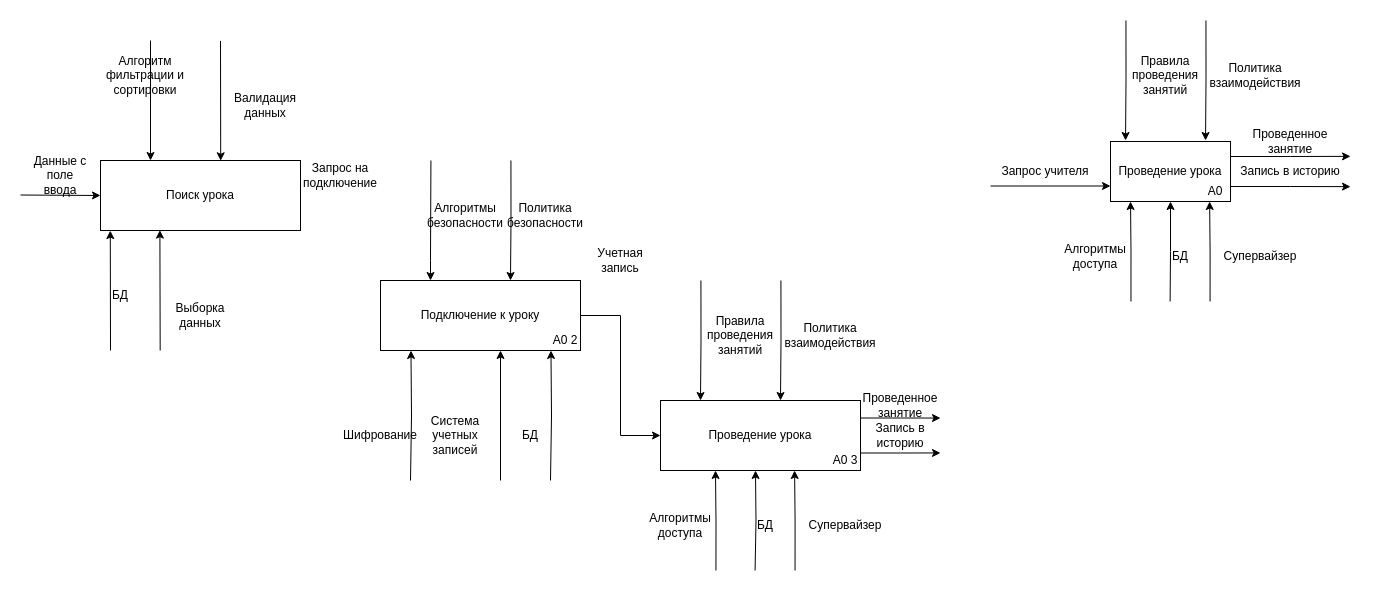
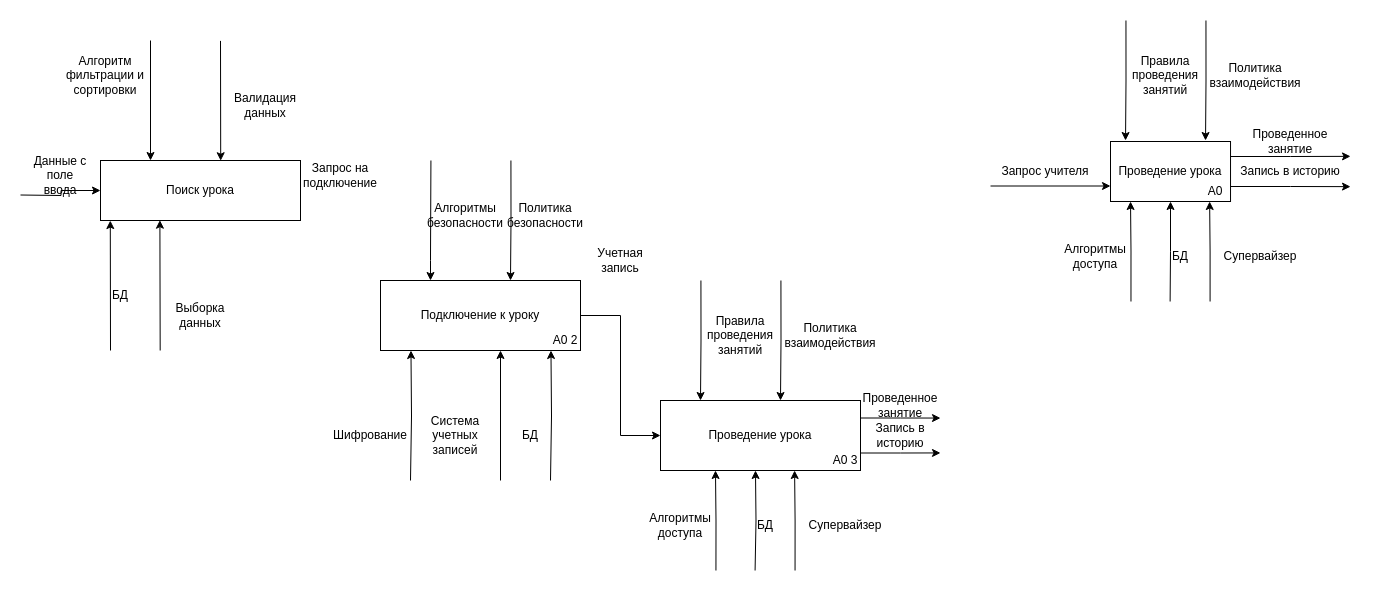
node "Алгоритм фильтрации и сортировки": moved (146, 76) -> (106, 76)
node "Поиск урока": size 200x70 -> 200x60
node "Шифрование": moved (381, 436) -> (371, 436)
